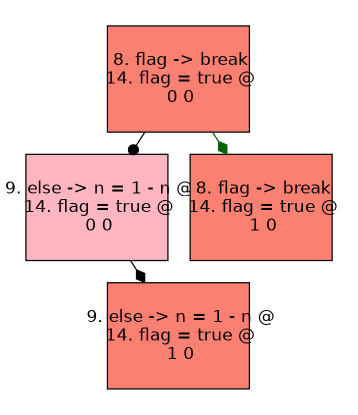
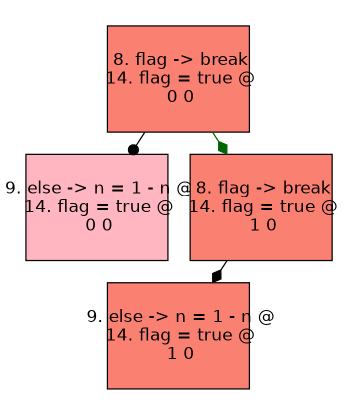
edge "9. else -> n = 1 - n @ 14. flag = true @ 0 0" -> "9. else -> n = 1 - n @ 14. flag = true @ 1 0": now "8. flag -> break 14. flag = true @ 1 0" -> "9. else -> n = 1 - n @ 14. flag = true @ 1 0"
